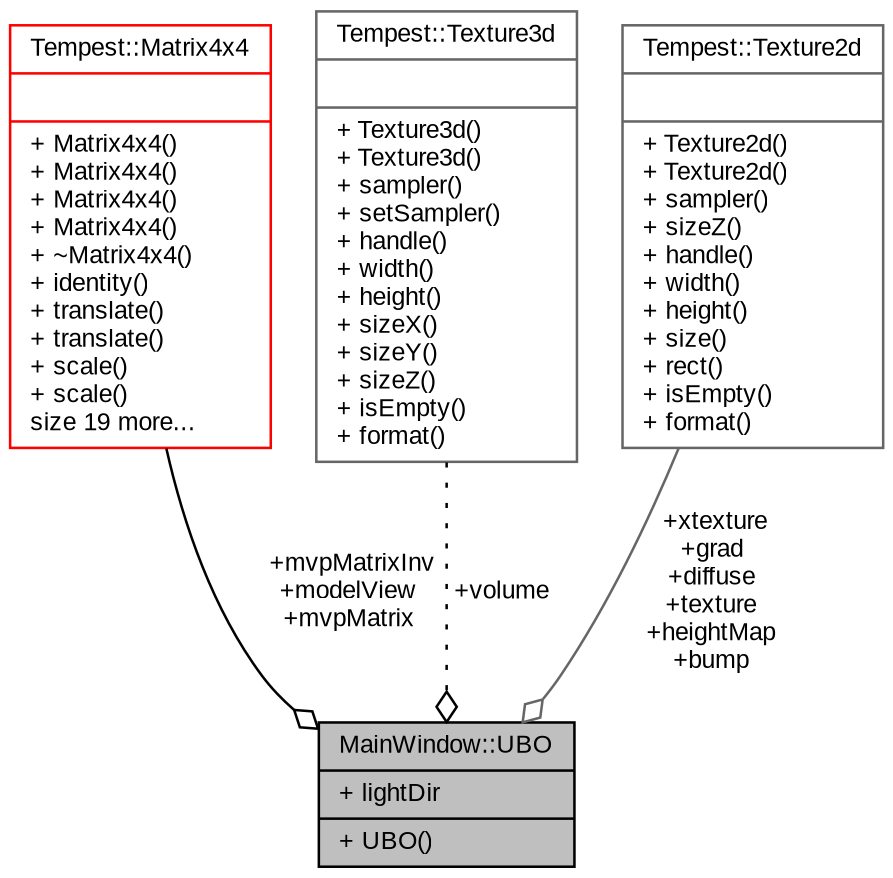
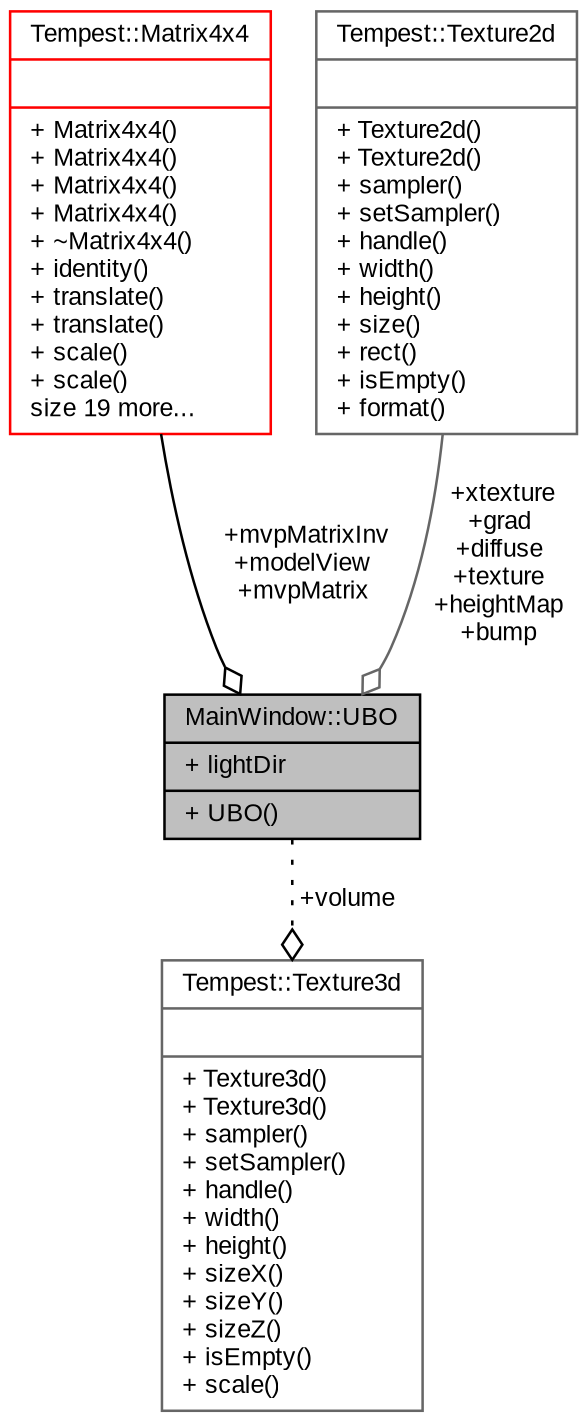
node "Tempest::Texture2d": text "+ sizeZ()" -> "+ setSampler()"
node "Tempest::Texture3d": text "+ format()" -> "+ scale()"
edge "Tempest::Texture3d" -> "MainWindow::UBO": reversed
